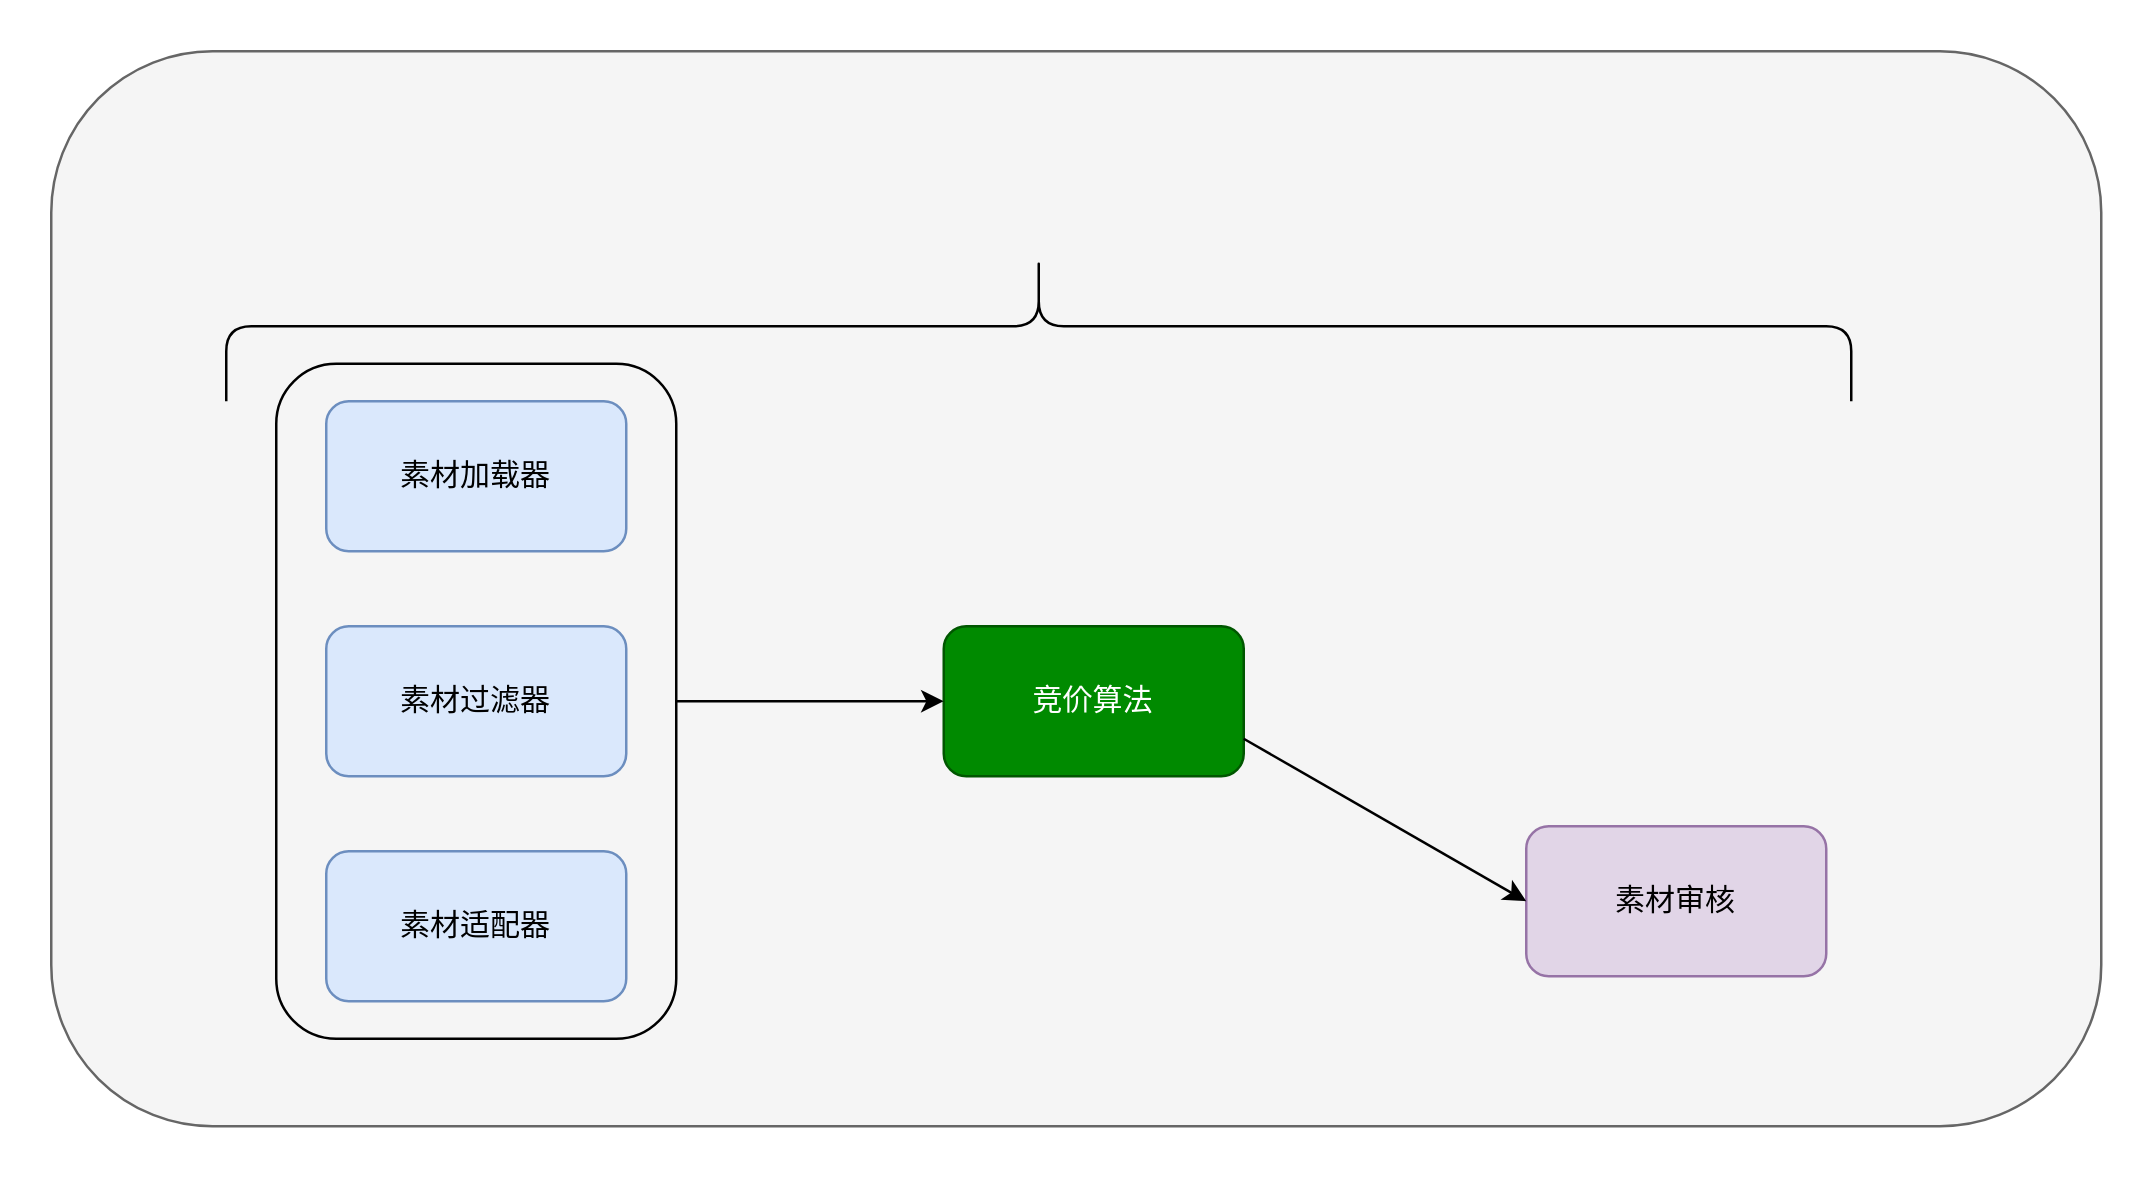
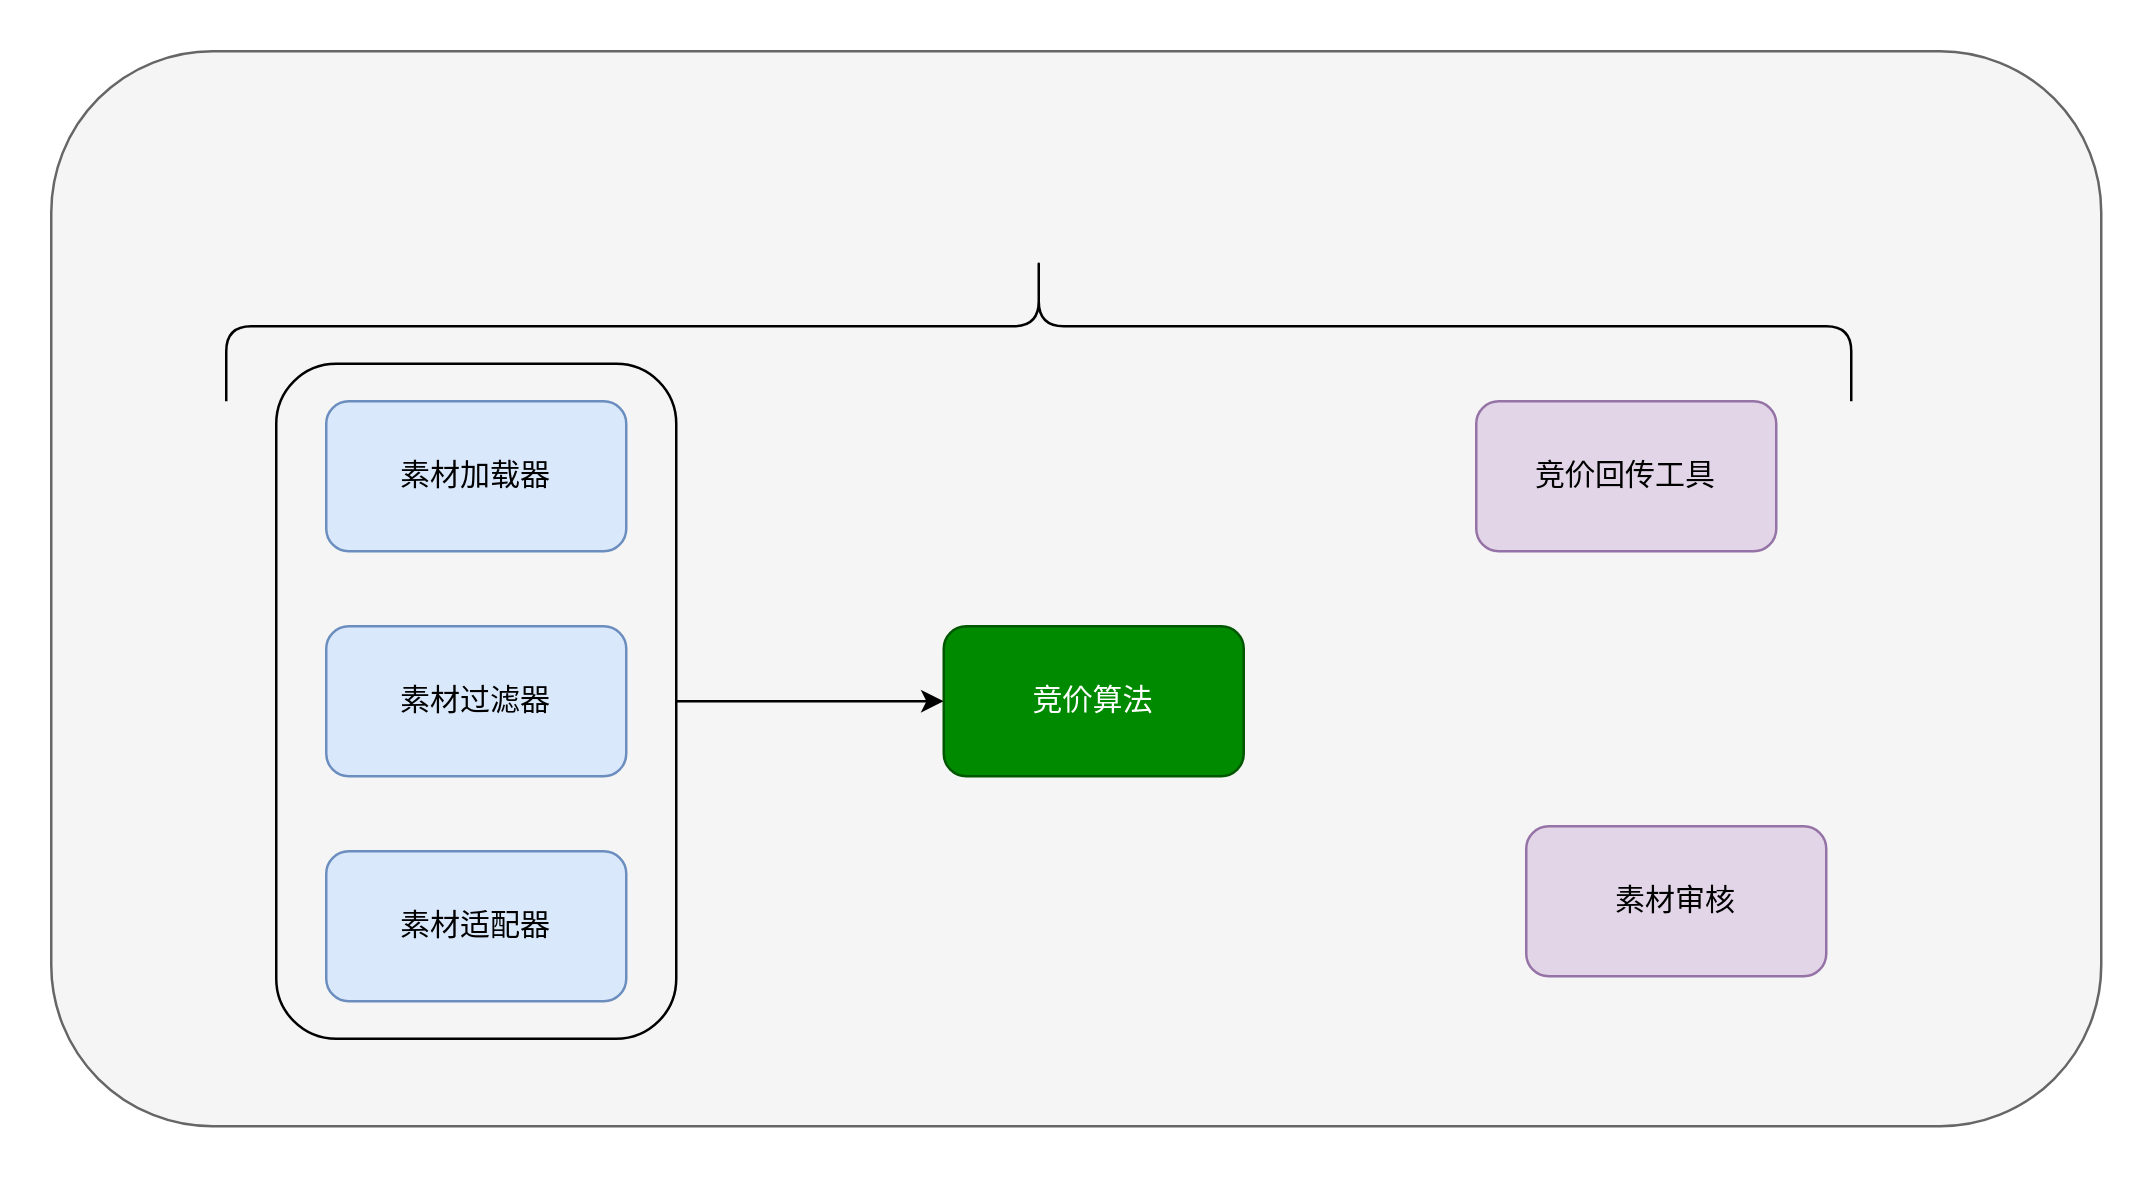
node "竞价回传工具": added
edge "竞价算法" -> "素材审核": removed
